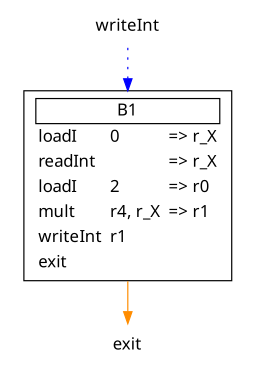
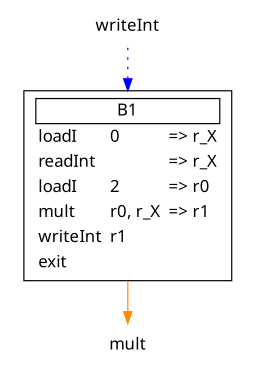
node "B1": text "r4, r_X" -> "r0, r_X"
node "exit": label "exit" -> "mult"
